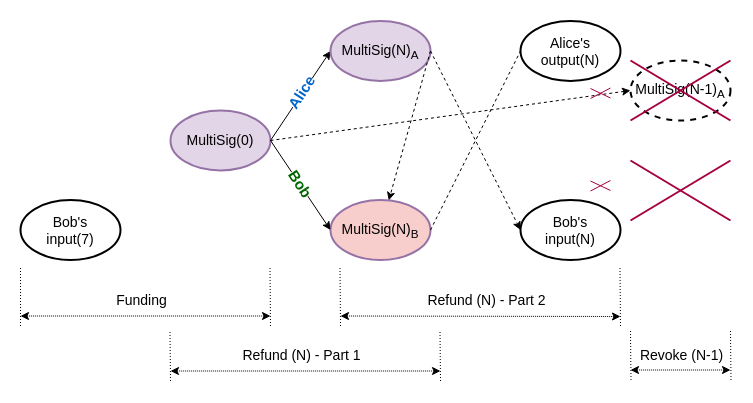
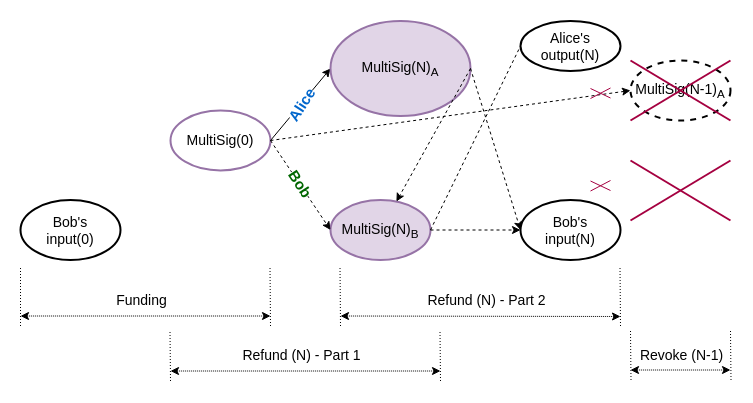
node "MultiSig(N)A": size 100x60 -> 140x95
node "Alice's output(N)": size 100x60 -> 100x50
node "MultiSig(0)": fillcolor #e1d5e7 -> #ffffff
edge "MultiSig(0)" -> "MultiSig(N)B": style solid -> dashed
node "MultiSig(N)B": fillcolor #f8cecc -> #e1d5e7
edge "MultiSig(N)B" -> "Bob's input(N)": added
node "Bob's input(7)": label "Bob's input(7)" -> "Bob's input(0)"
